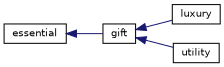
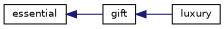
node "utility": removed
